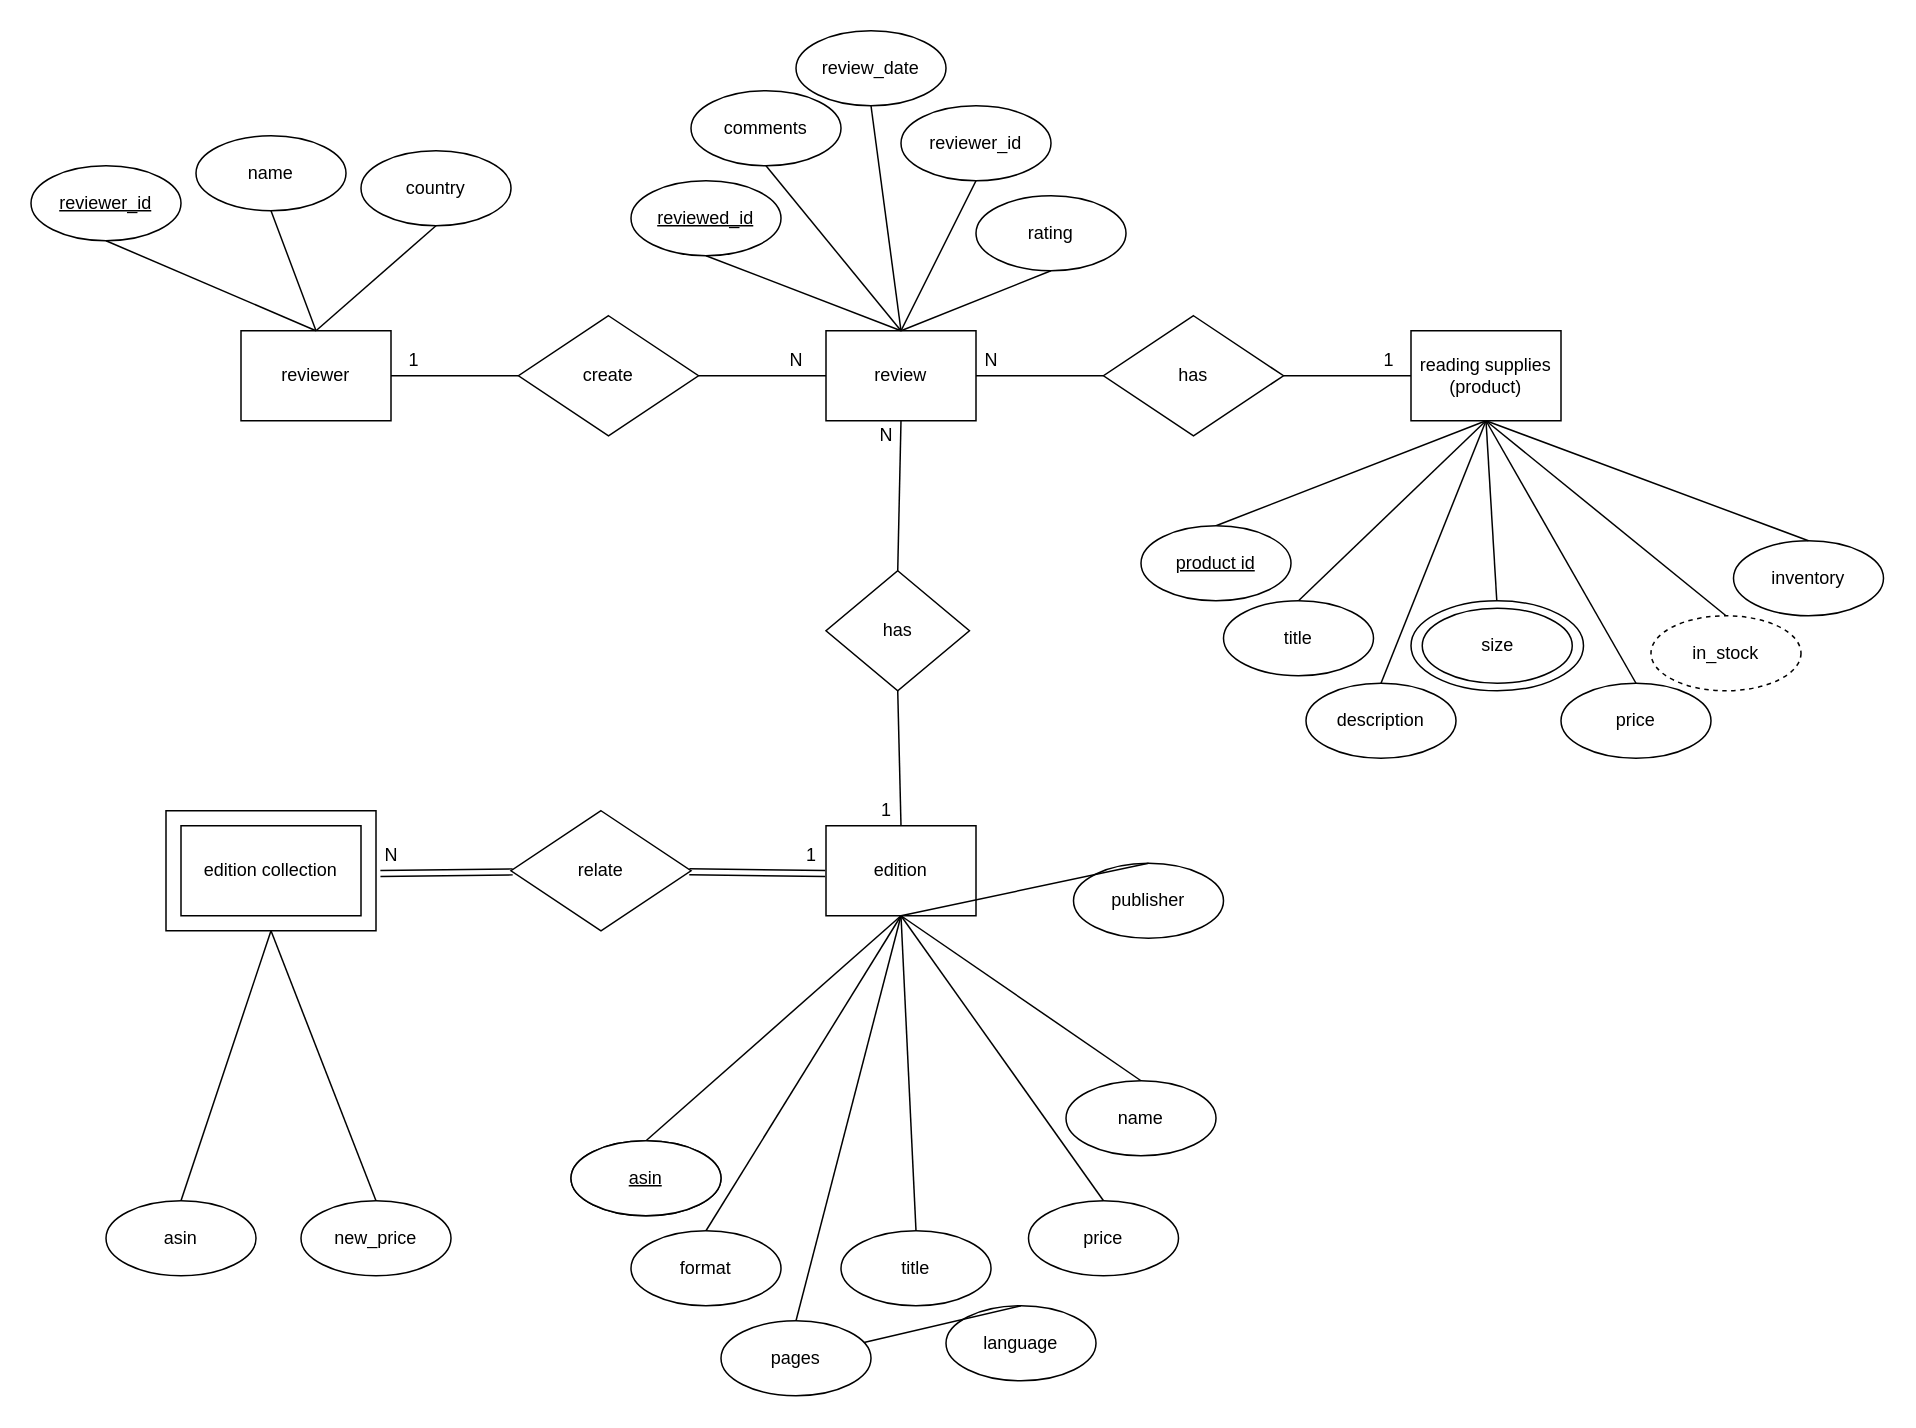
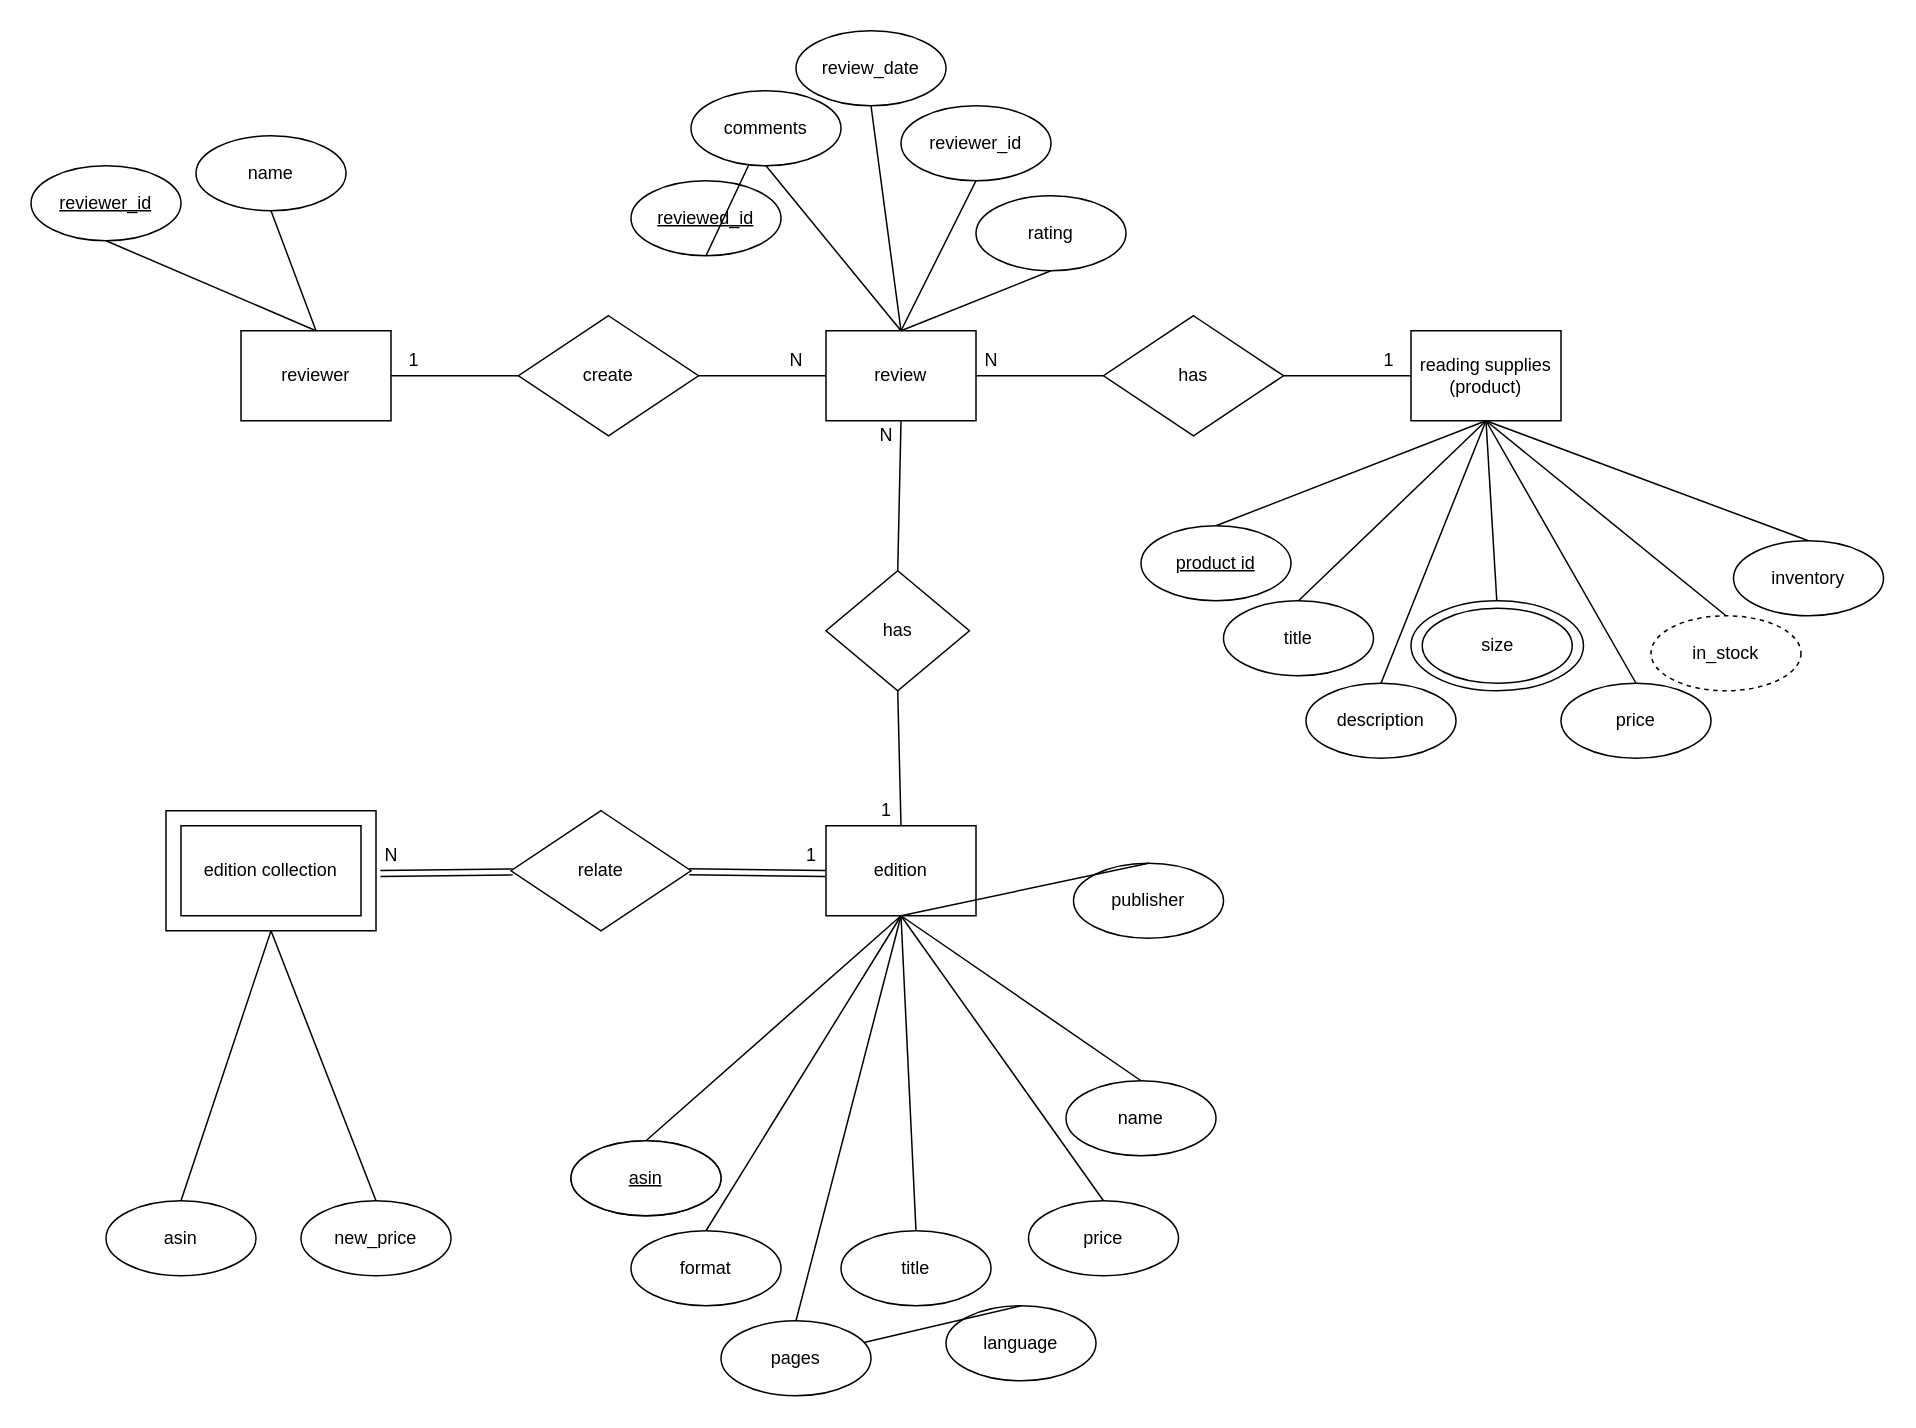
node "country": removed
edge "country" -- "reviewer": removed
edge "reviewed_id" -- "review": now "reviewed_id" -- "comments"
